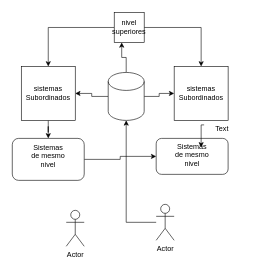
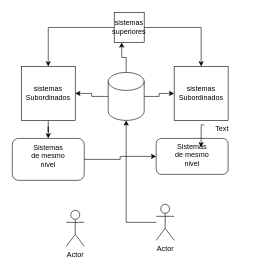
node "nivel superiores": label "nivel superiores" -> "sistemas superiores"
